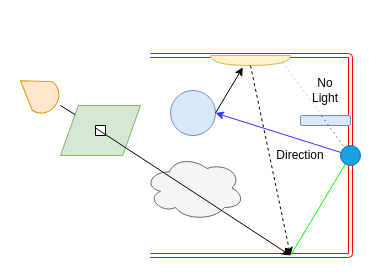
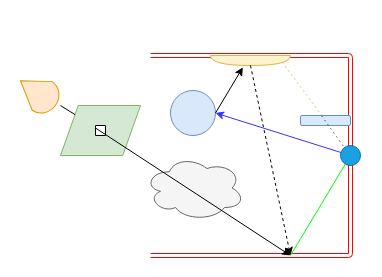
node "No Light": removed
node "Direction": removed
